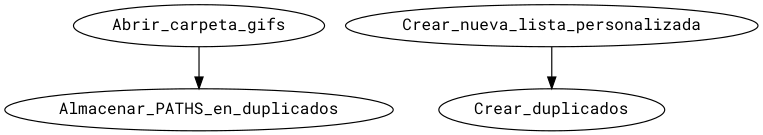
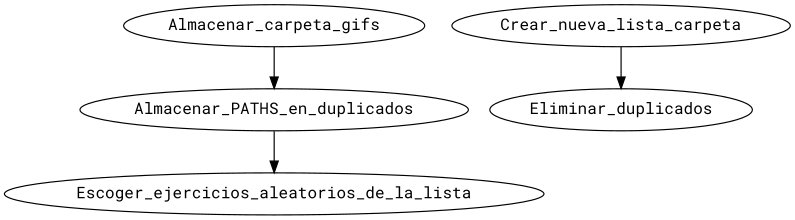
node "Abrir_carpeta_gifs": label "Abrir_carpeta_gifs" -> "Almacenar_carpeta_gifs"
node "Crear_nueva_lista_personalizada": label "Crear_nueva_lista_personalizada" -> "Crear_nueva_lista_carpeta"
node "Crear_duplicados": label "Crear_duplicados" -> "Eliminar_duplicados"
node "Escoger_ejercicios_aleatorios_de_la_lista": added
